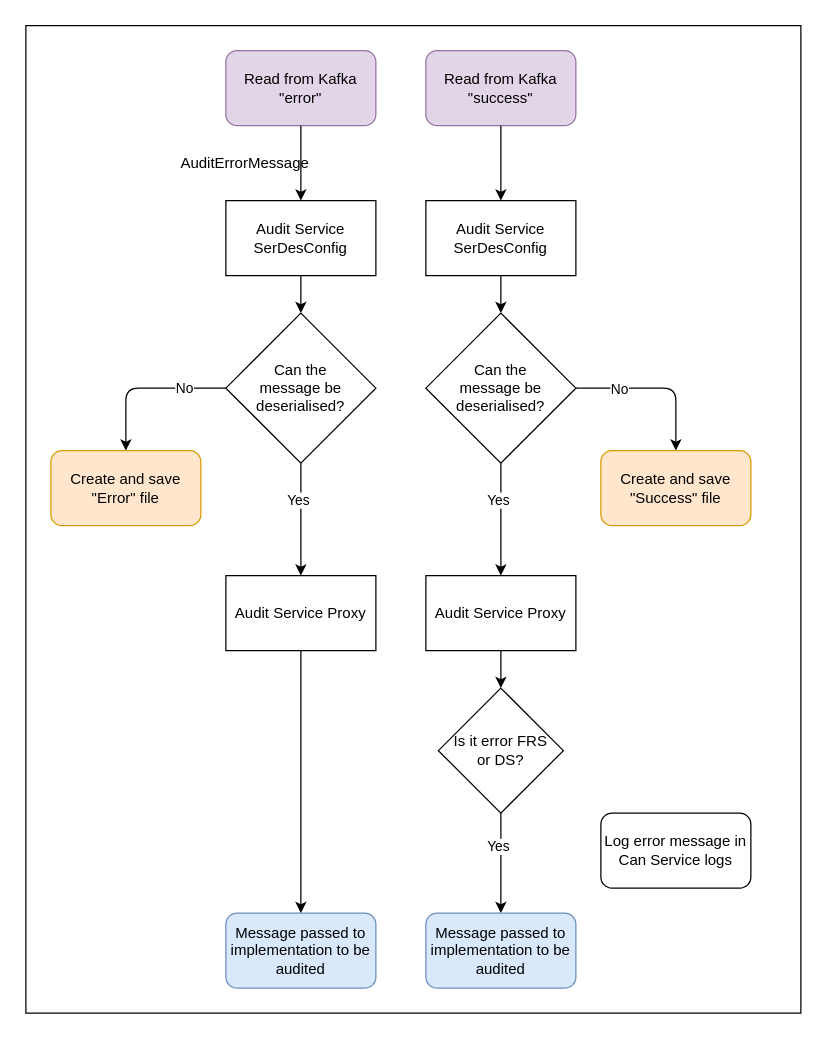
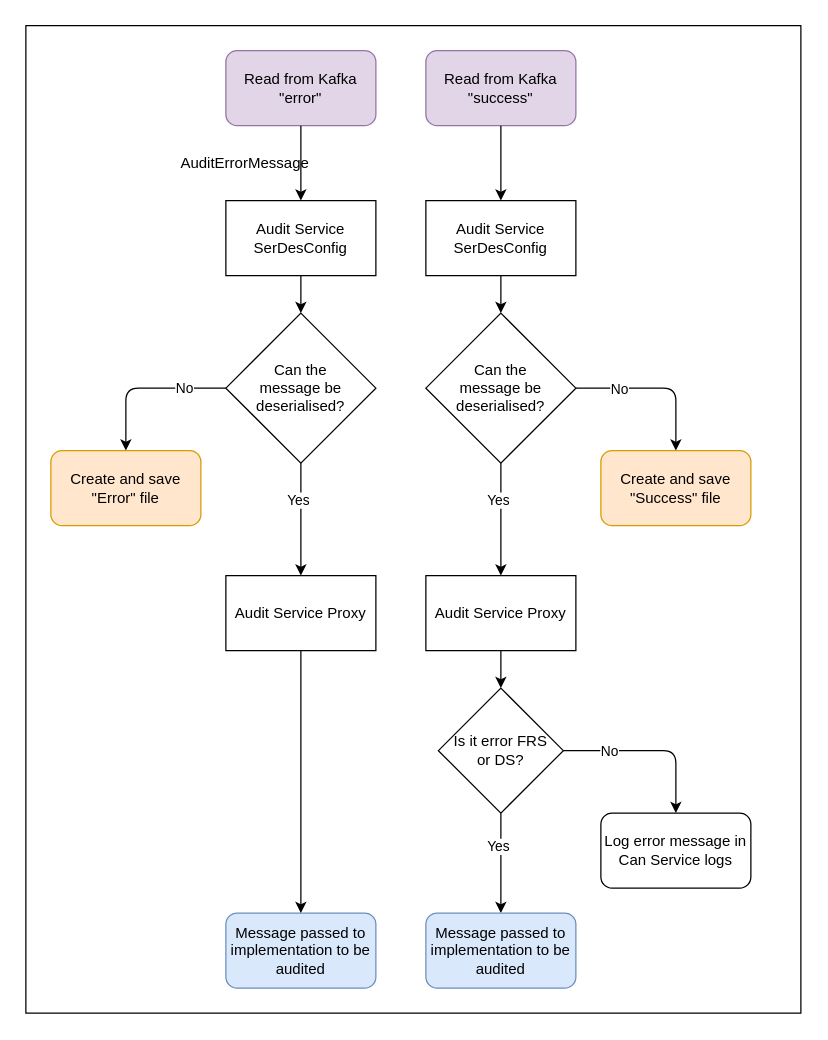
edge "Is it error FRS or DS?" -> "Log error message in Can Service logs": added, label "No"
